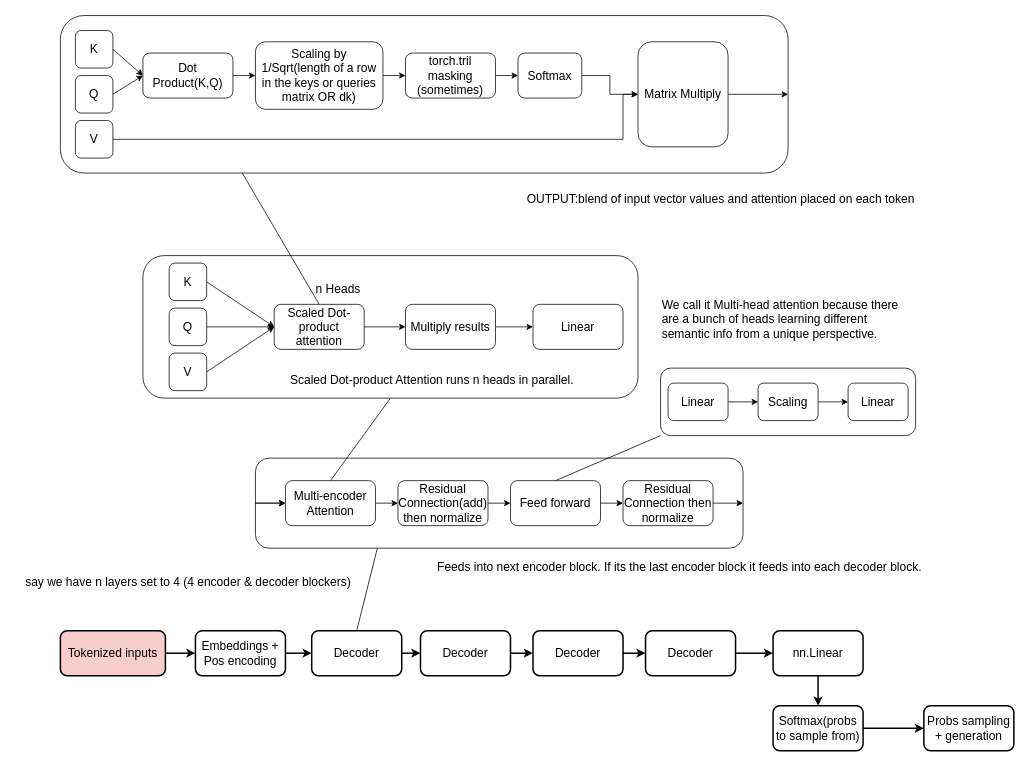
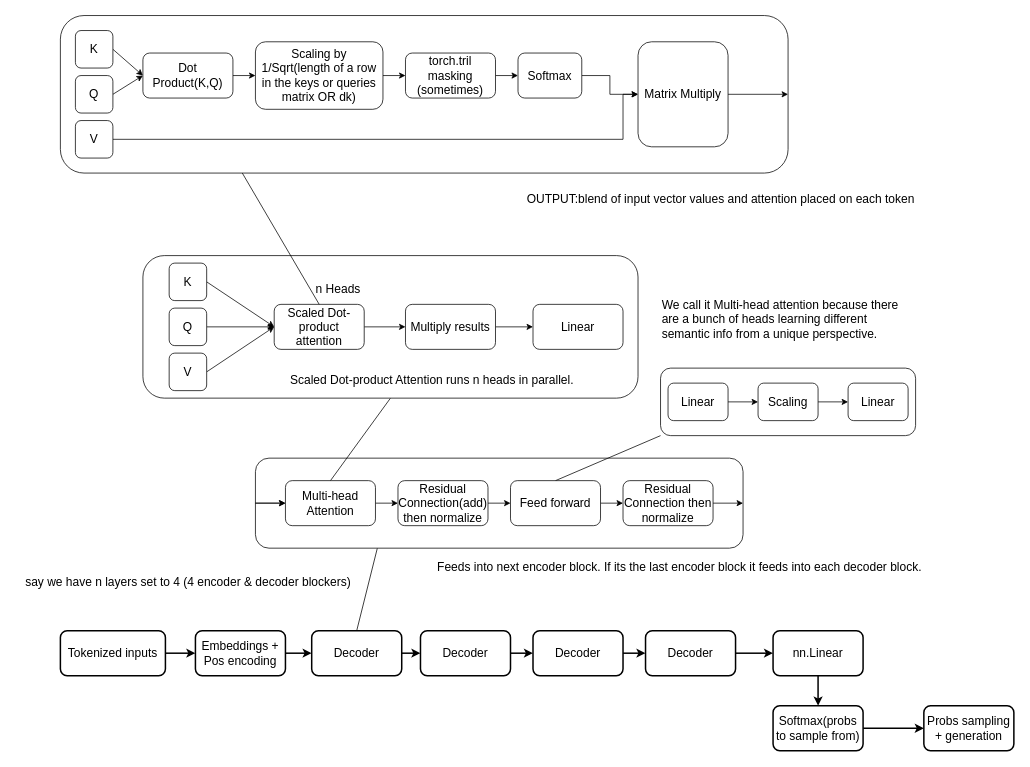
node "Multi-encoder Attention": label "Multi-encoder Attention" -> "Multi-head Attention"
node "Tokenized inputs": fillcolor #f8cecc -> #ffffff
